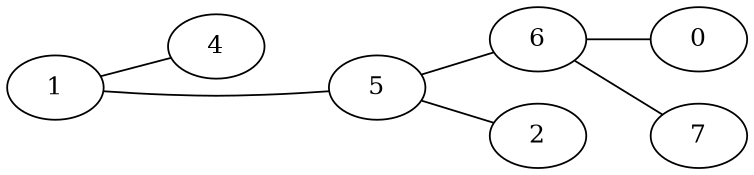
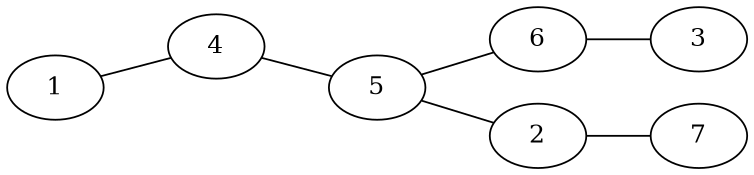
node "0": label "0" -> "3"
edge "6" -- "7": now "2" -- "7"
edge "1" -- "5": now "4" -- "5"
